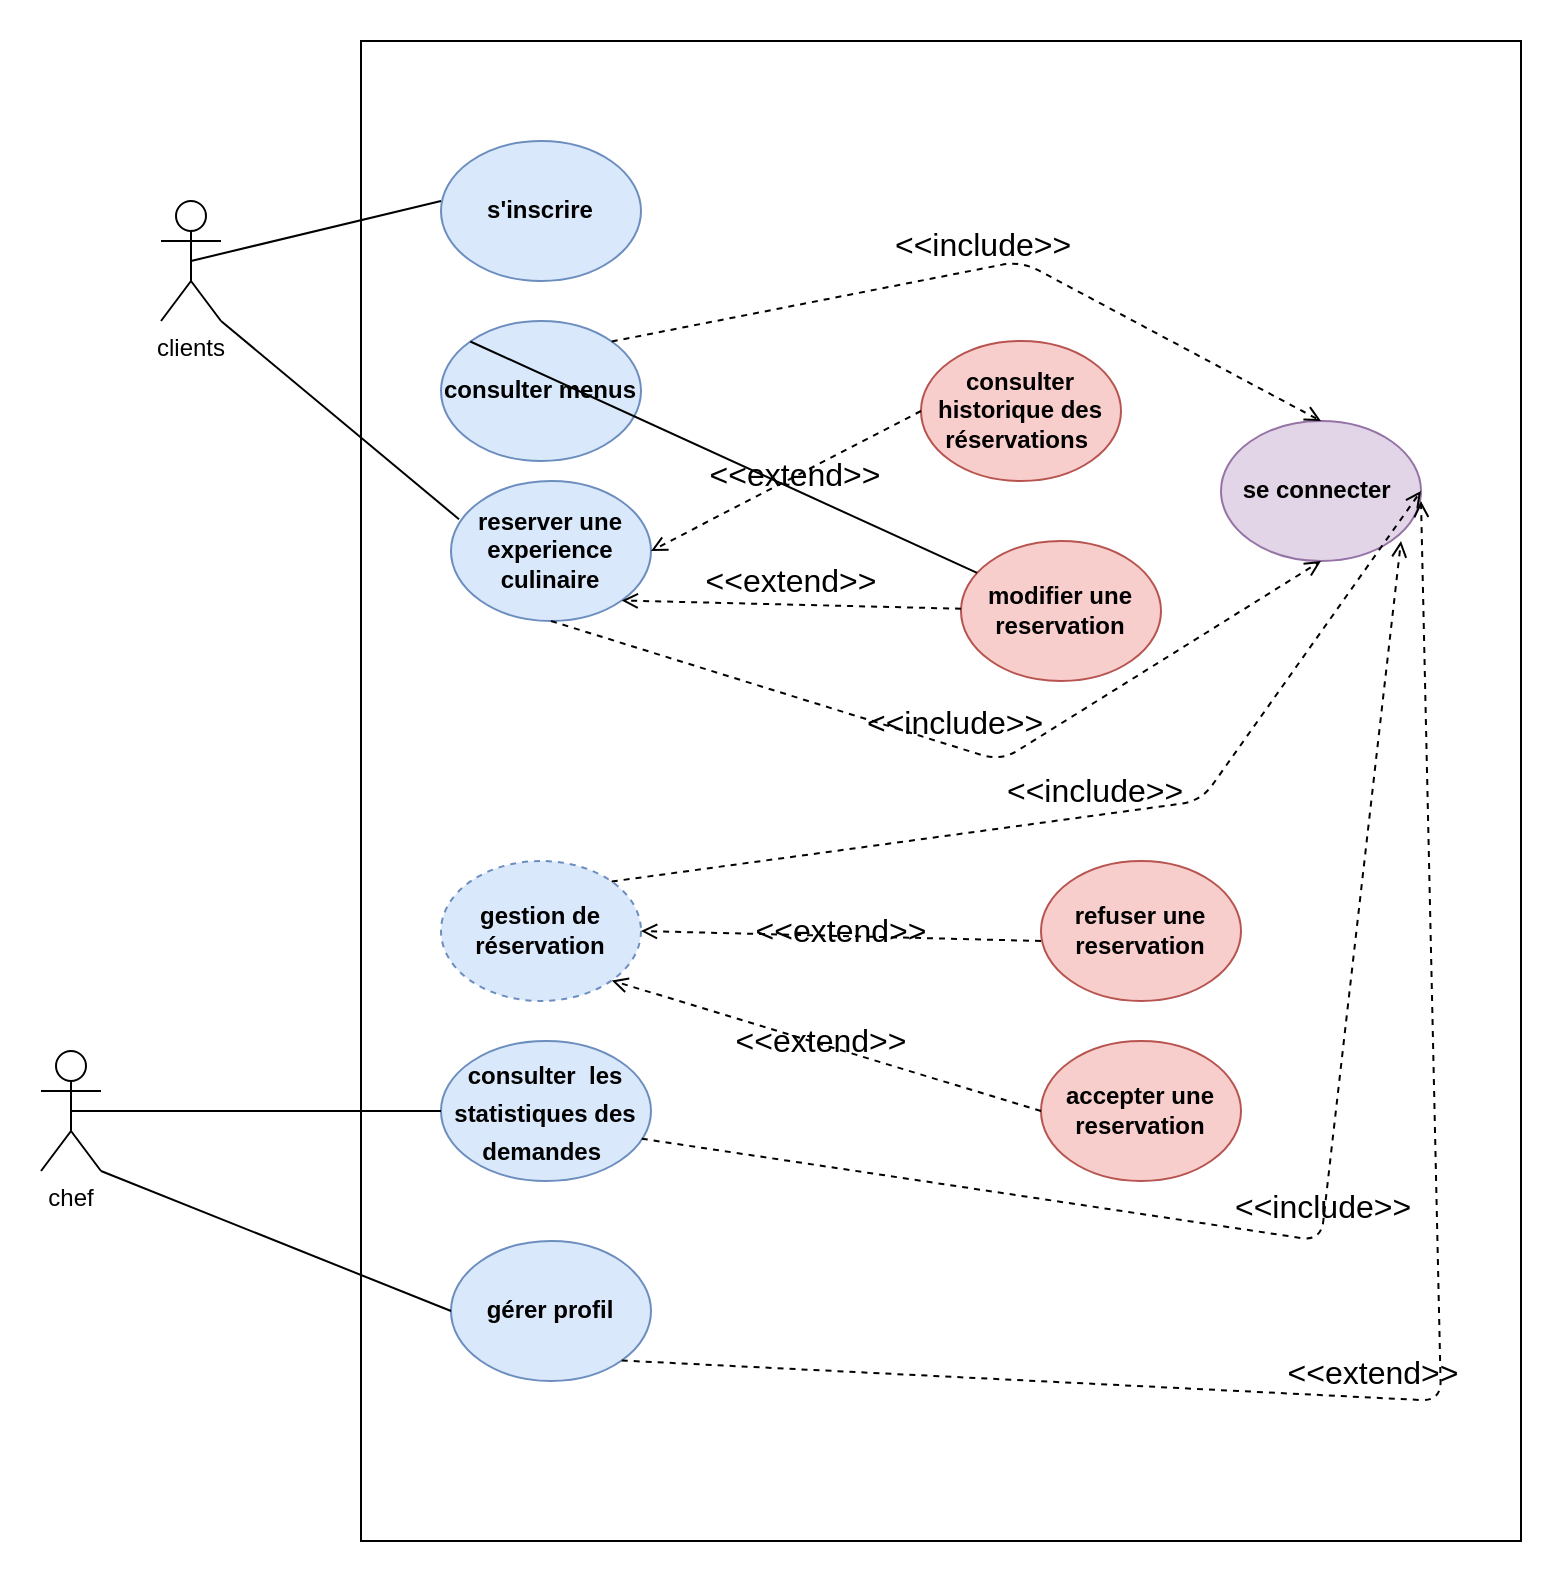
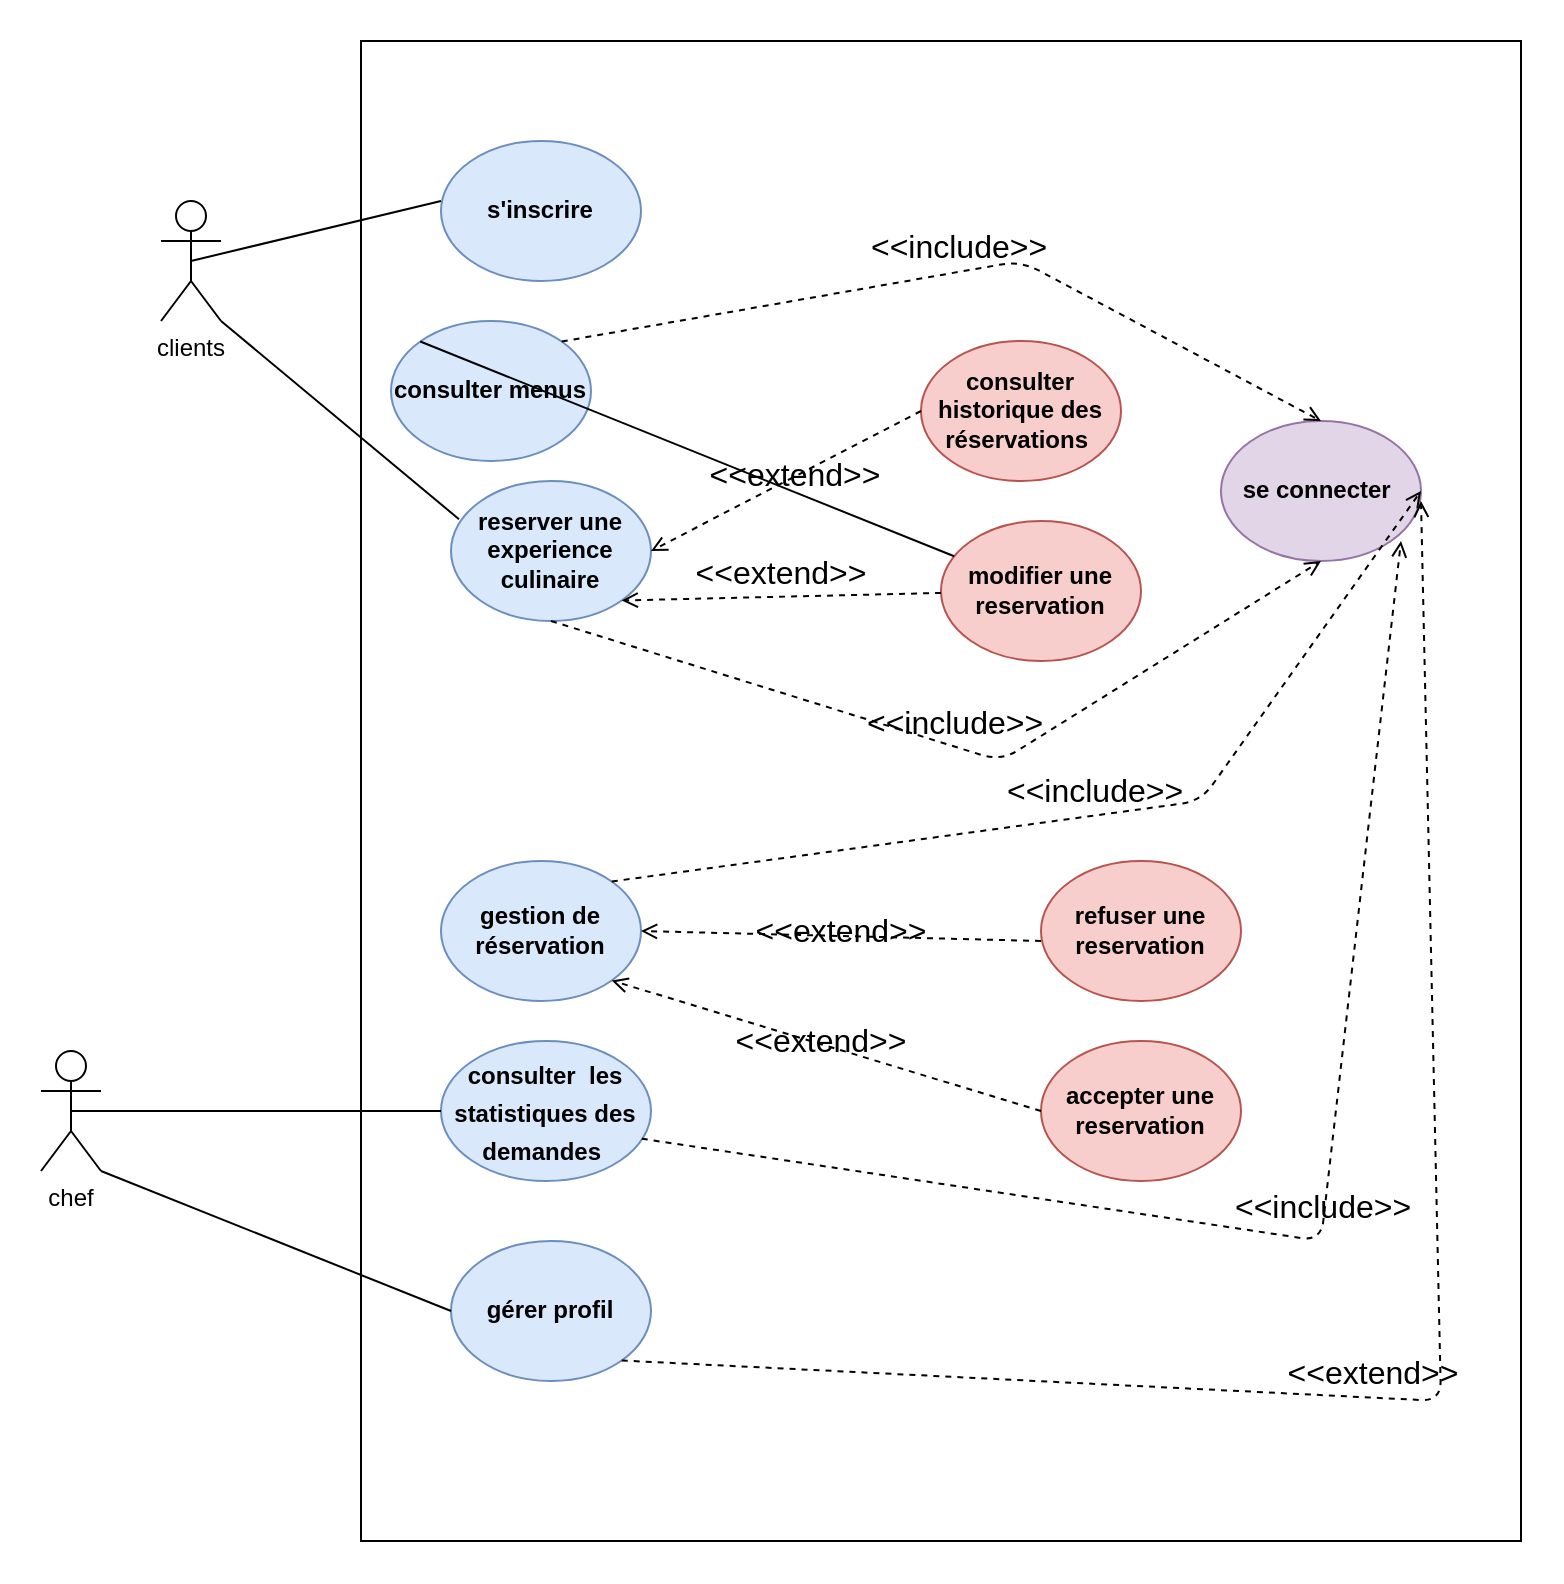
node "consulter menus": moved (541, 391) -> (491, 391)
node "modifier une reservation": moved (1061, 611) -> (1041, 591)
node "gestion de réservation": style dashed -> solid
